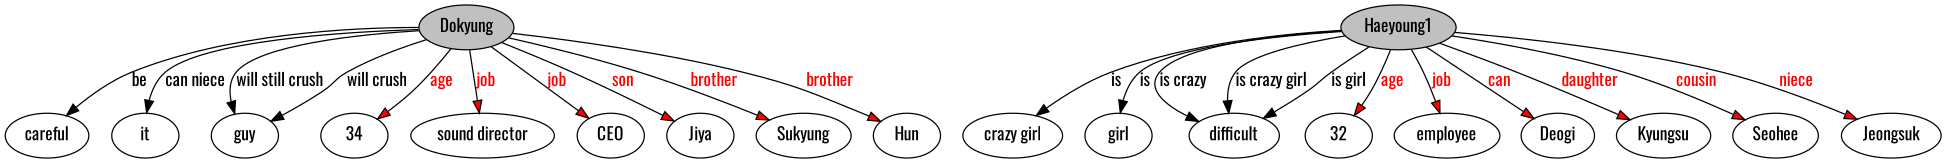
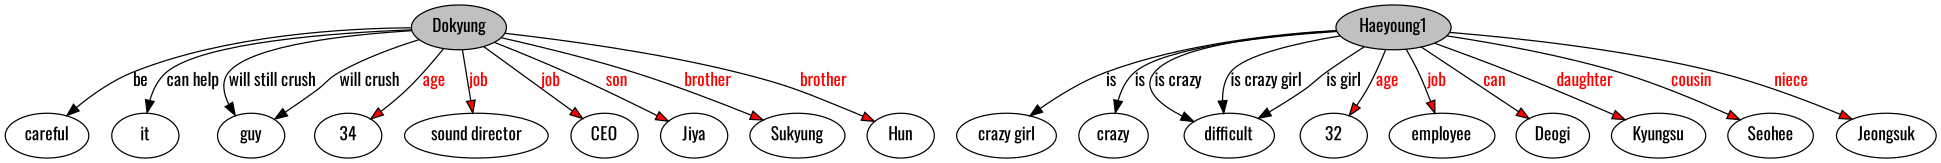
edge "Dokyung" -> "it": label "can niece" -> "can help"
node "girl": label "girl" -> "crazy"
